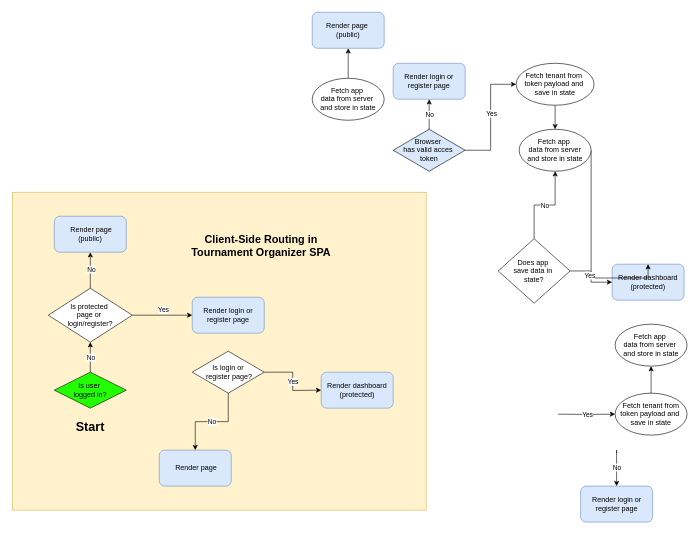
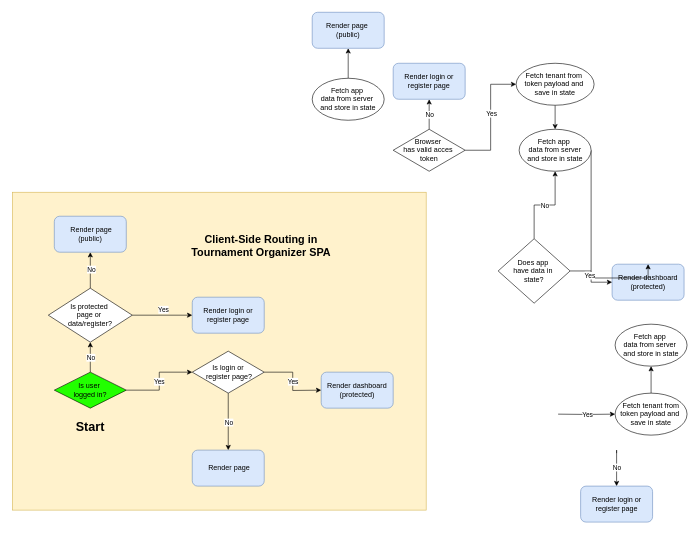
node "Browser has valid acces token": fillcolor #dae8fc -> #ffffff
node "Does app save data in state?": label "Does app save data in state?" -> "Does app have data in state?"
node "Is protected page or login/register?": label "Is protected page or login/register?" -> "Is protected page or data/register?"
edge "Is user logged in?" -> "Is login or register page?": added, label "Yes"
node "Render page": moved (195, 468) -> (228, 468)
